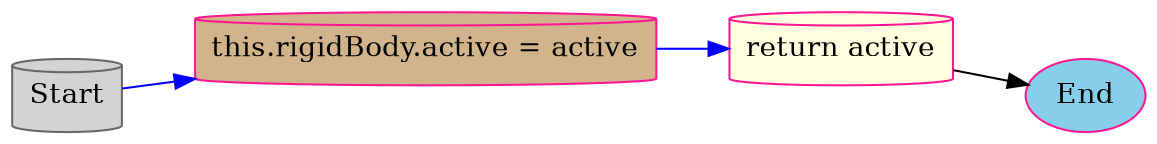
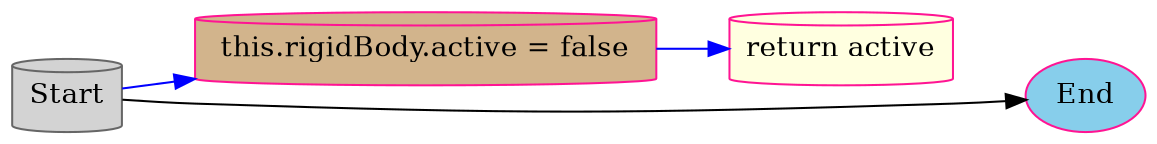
node "this.rigidBody.active = active": label "this.rigidBody.active = active" -> "this.rigidBody.active = false"
edge "return active" -> "End": now "Start" -> "End"
